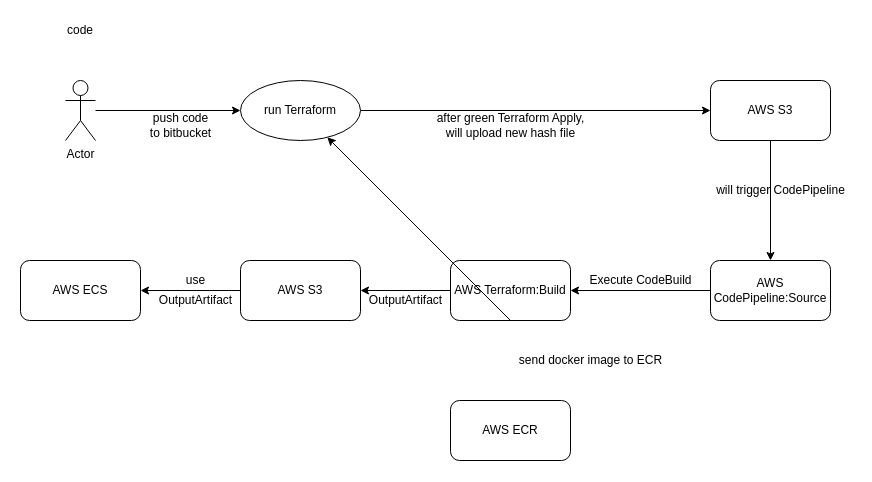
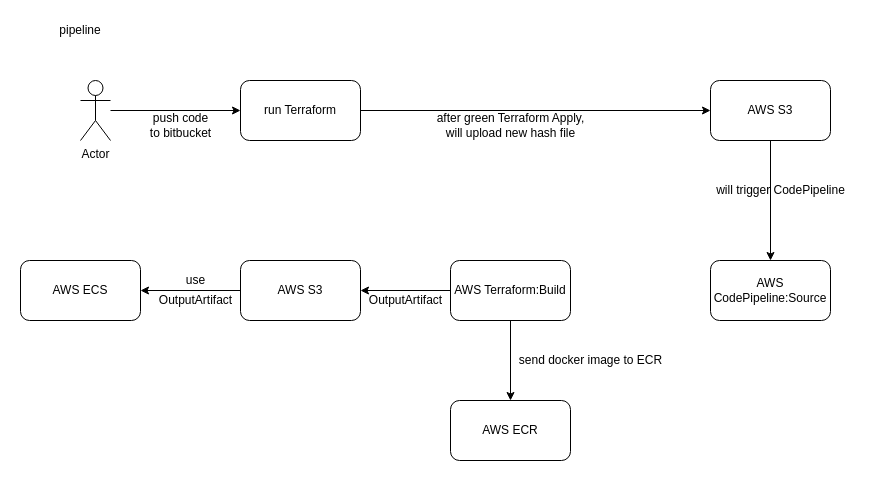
node "code": label "code" -> "pipeline"
node "Actor": moved (81, 111) -> (96, 111)
node "run Terraform": shape ellipse -> rounded rectangle
edge "AWS Terraform:Build" -> "run Terraform": now "AWS Terraform:Build" -> "AWS ECR"
node "Execute CodeBuild": removed
edge "AWS CodePipeline:Source" -> "AWS Terraform:Build": removed
